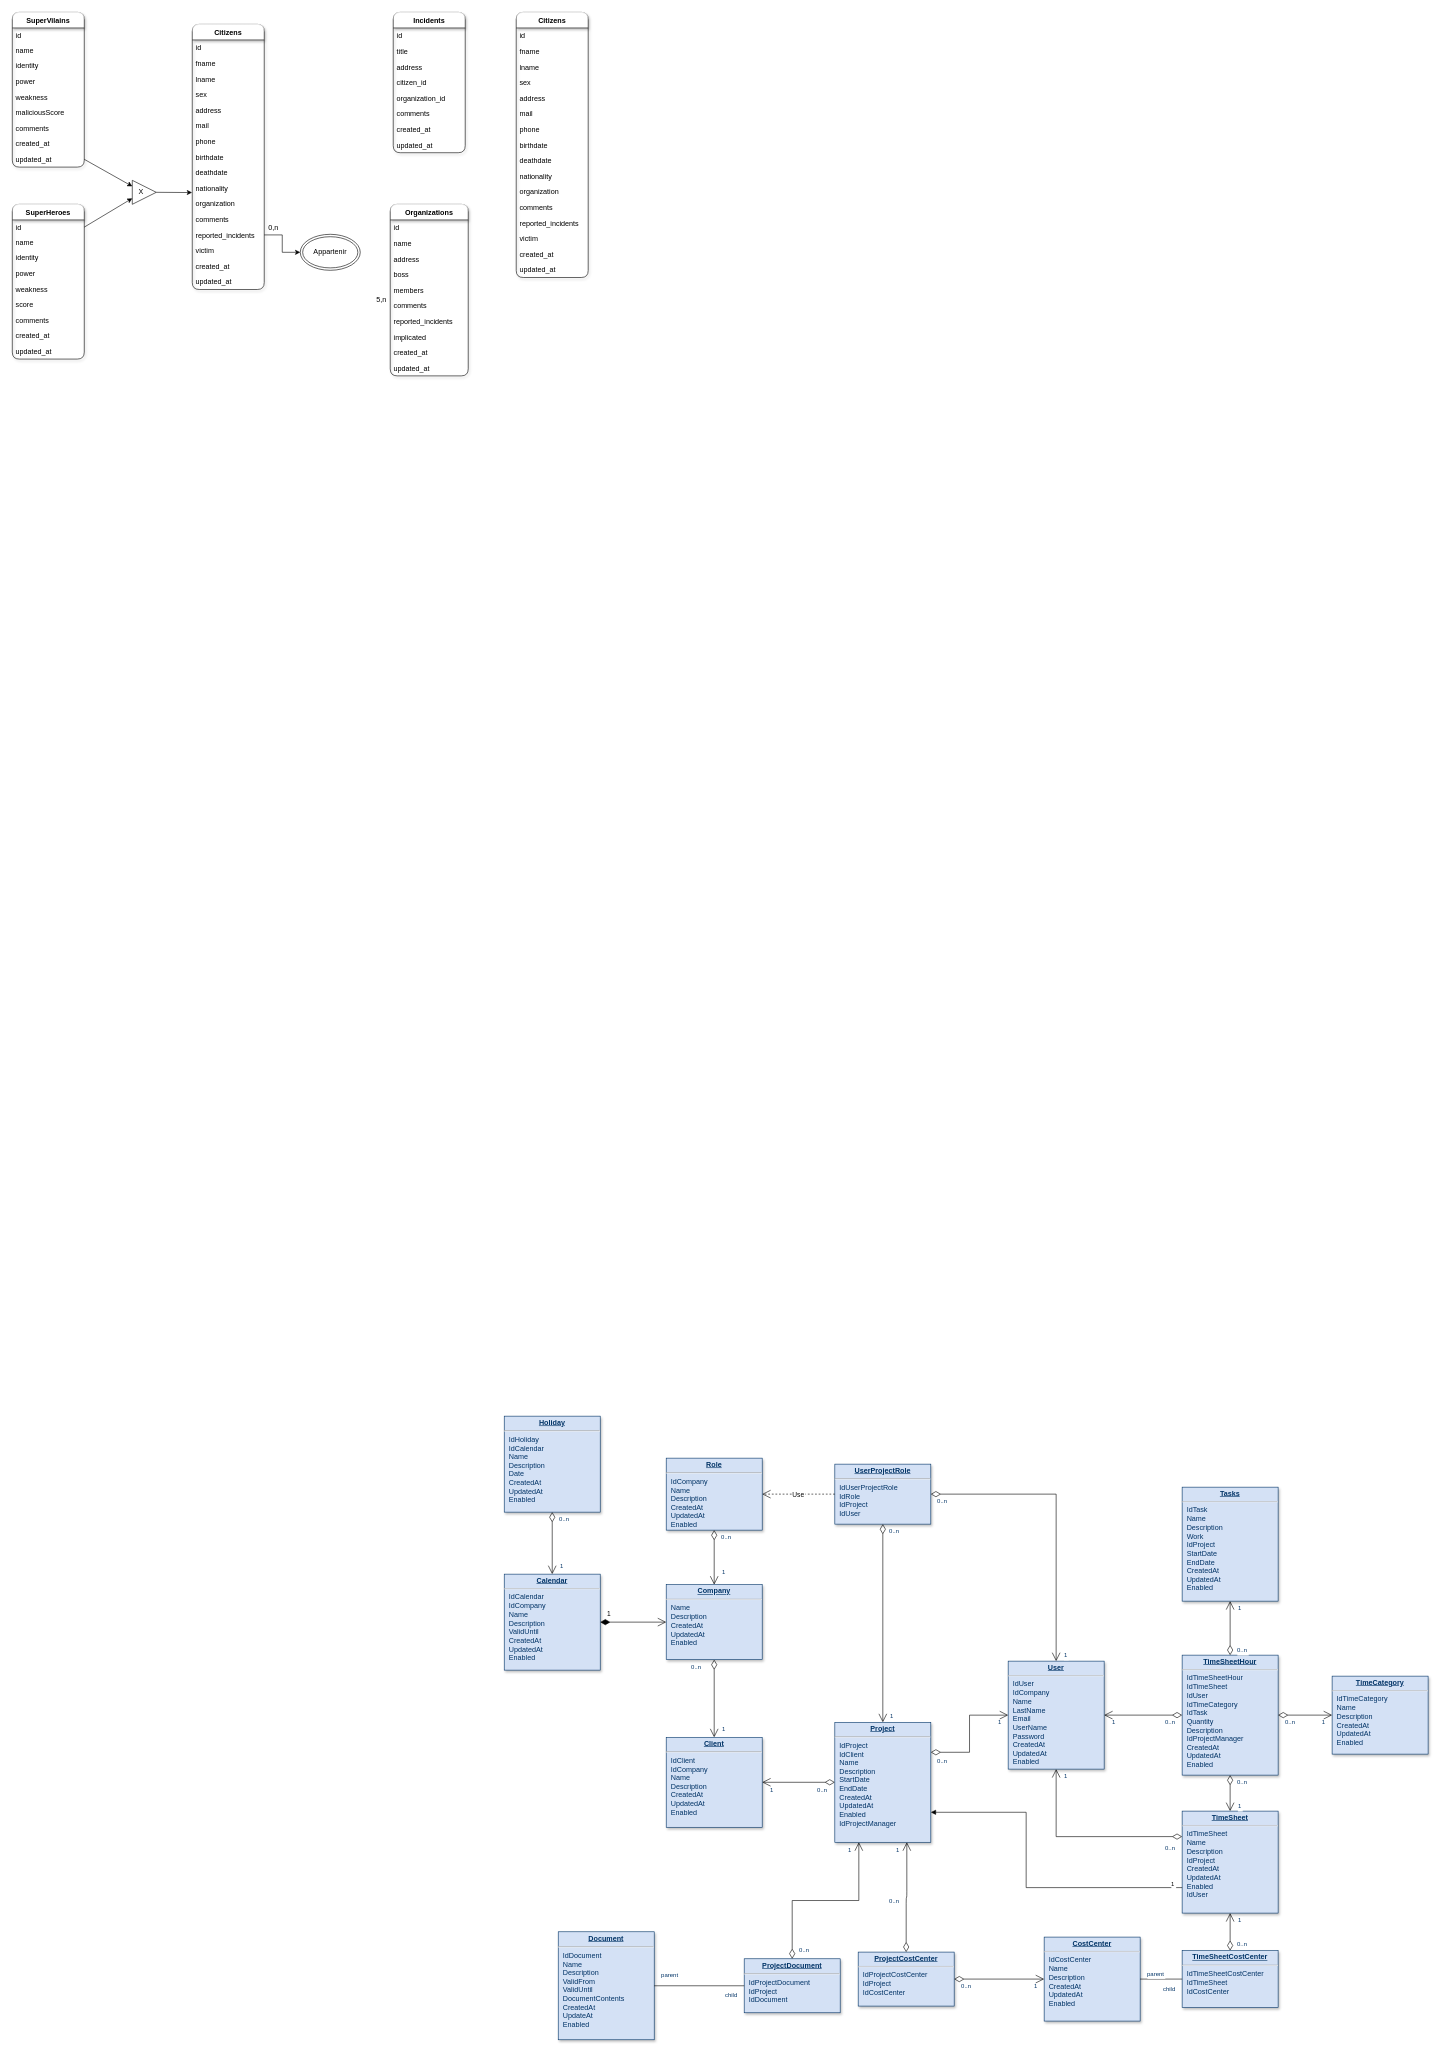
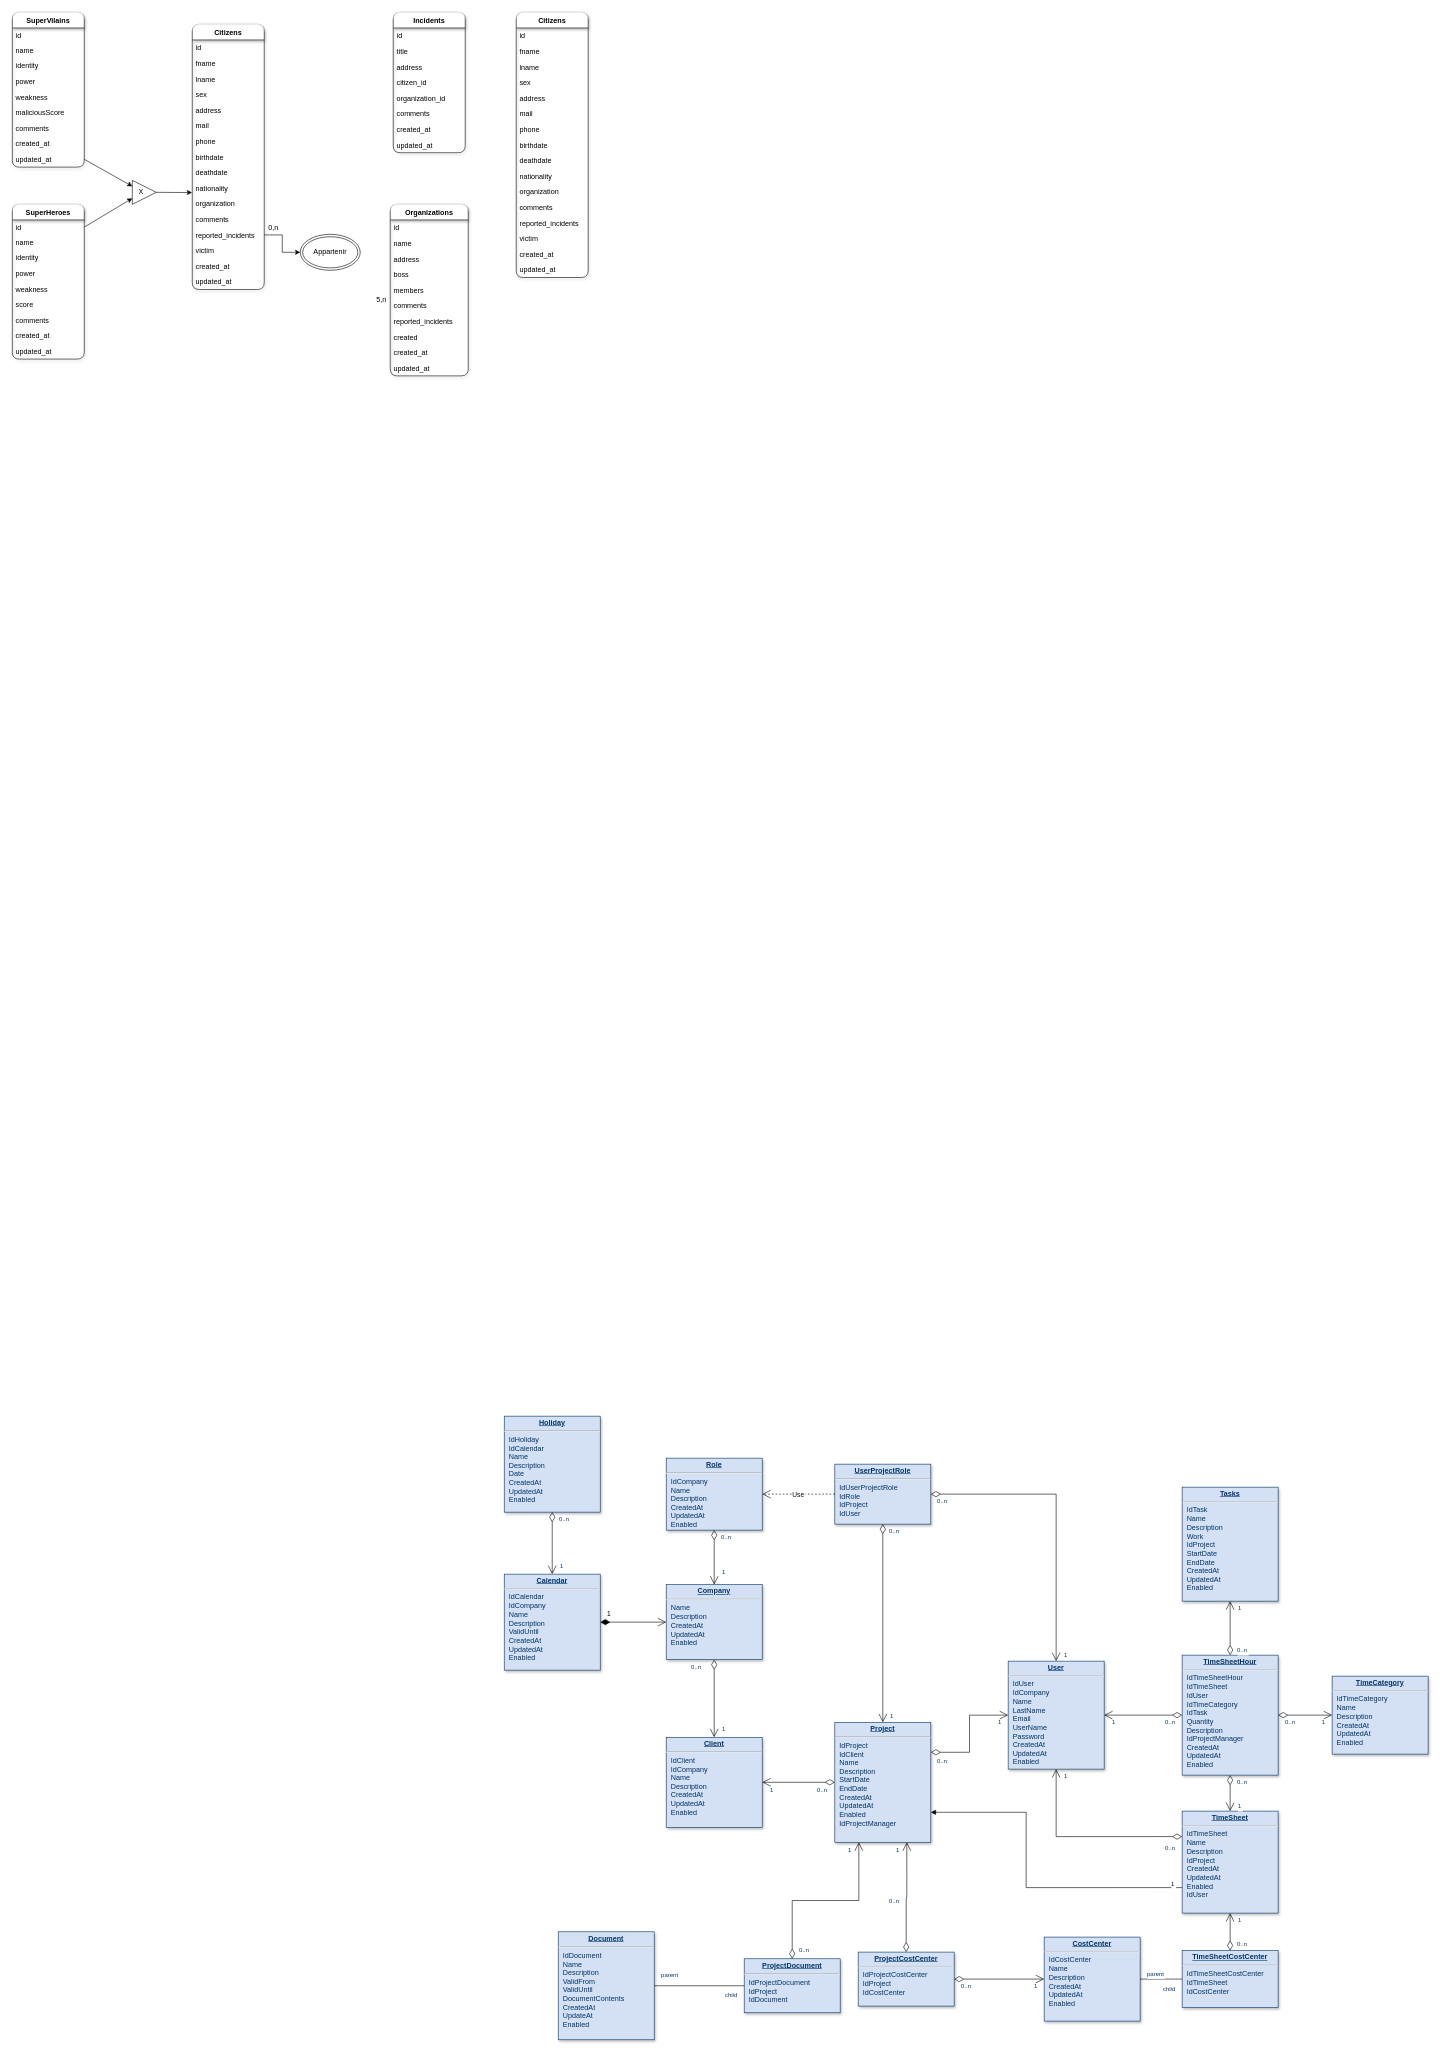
node "implicated": label "implicated" -> "created"
